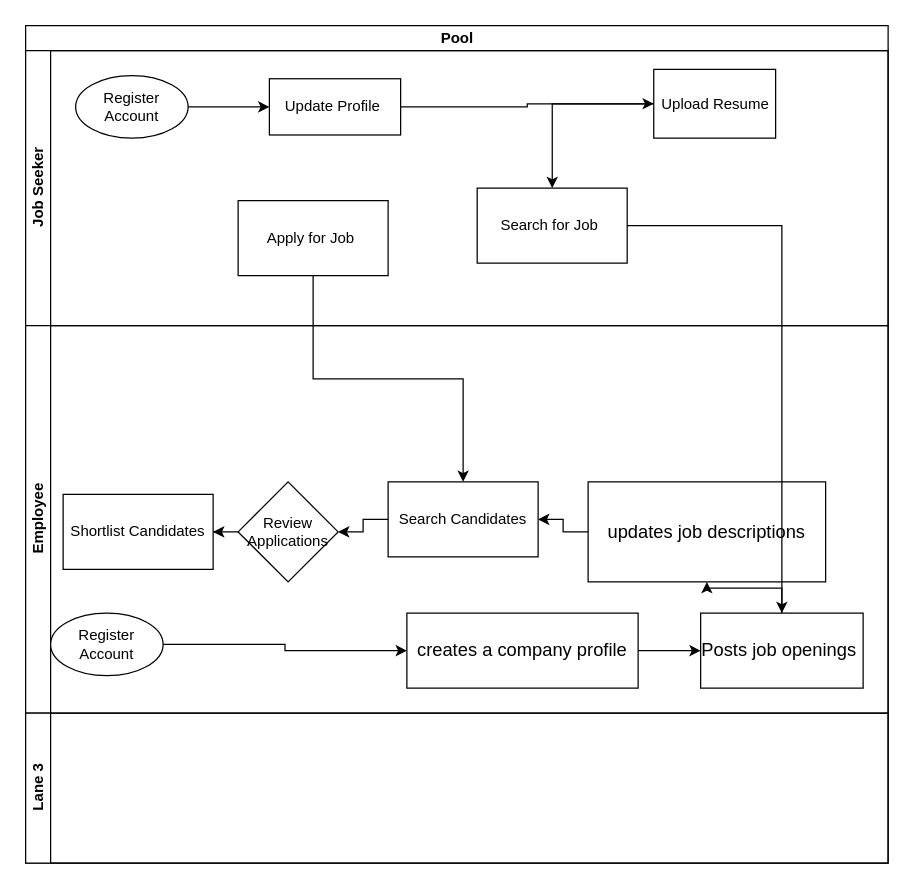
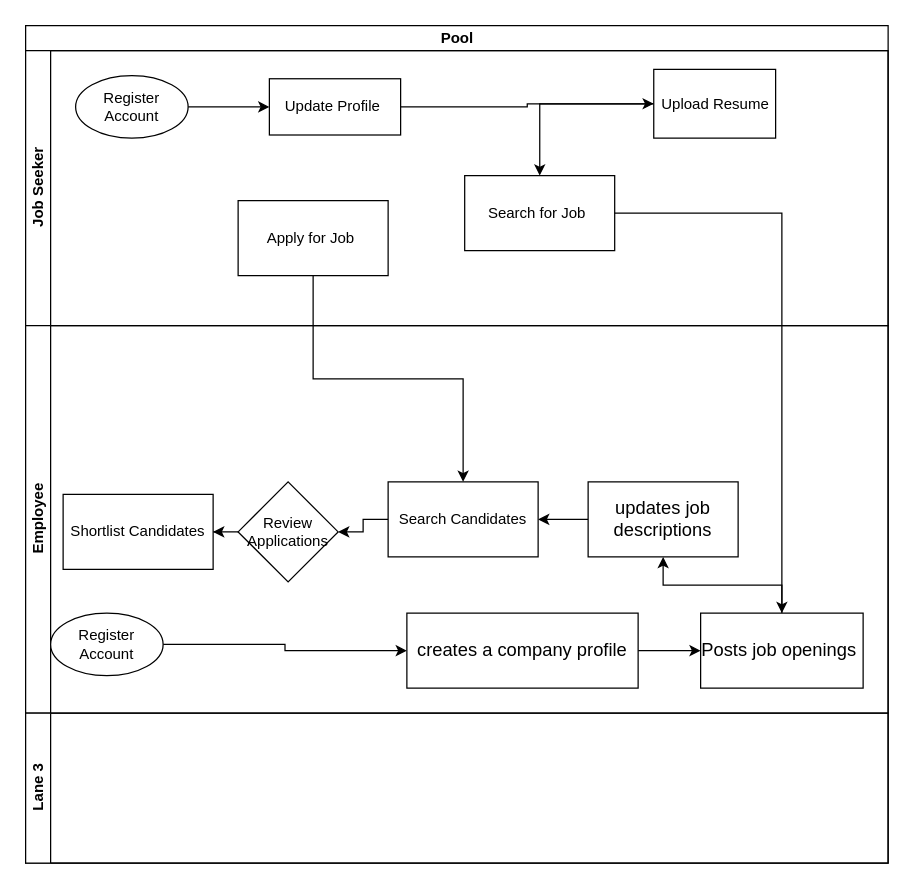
node "Search for Job": moved (552, 226) -> (540, 213)
node "updates job descriptions": size 238x100 -> 150x75
